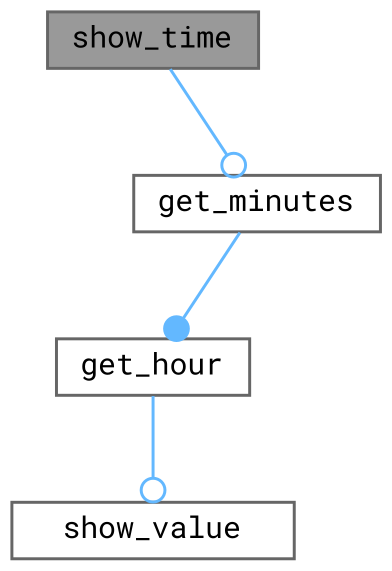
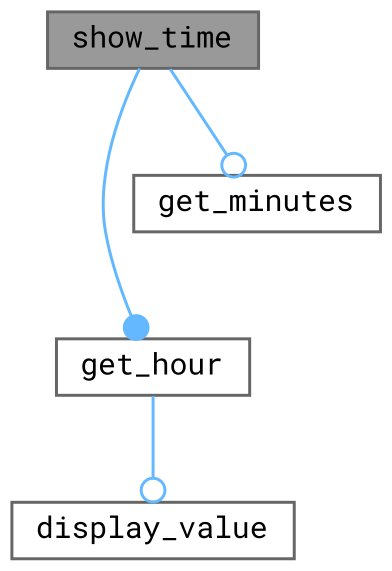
edge "get_minutes" -> "get_hour": now "show_time" -> "get_hour"
node "show_value": label "show_value" -> "display_value"
